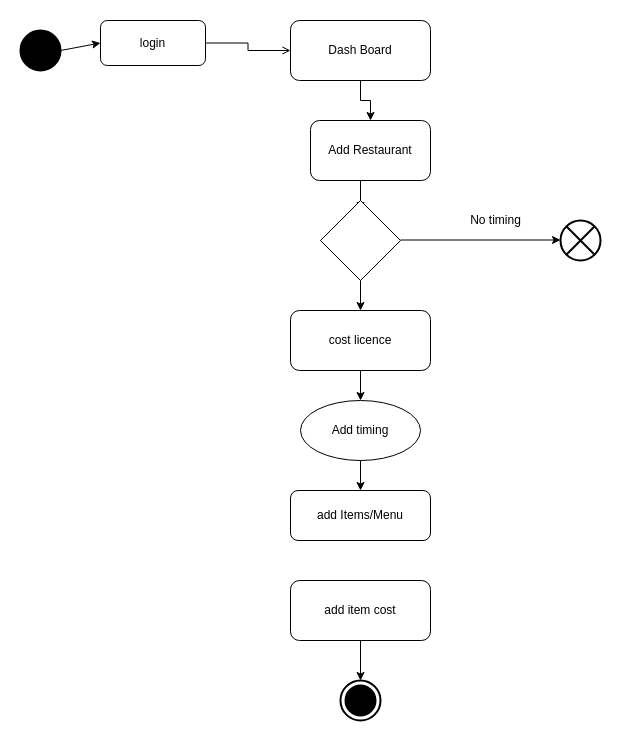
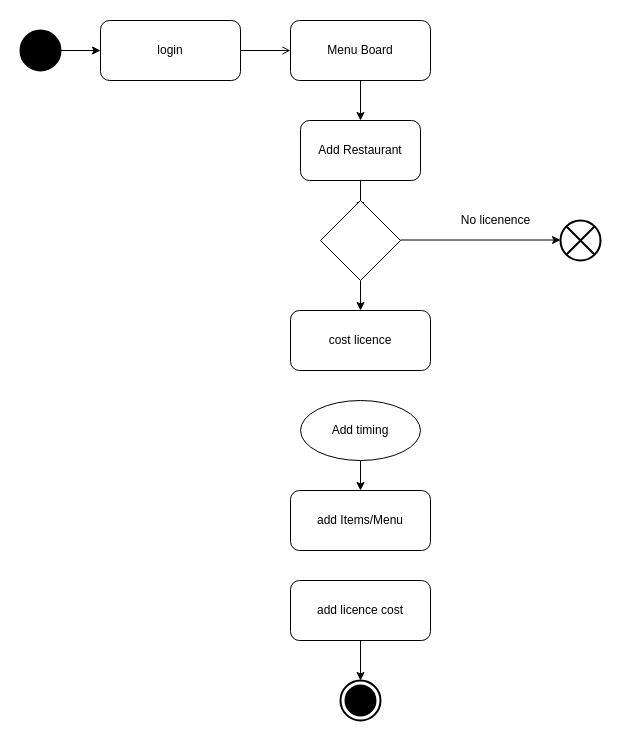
node "login": size 105x45 -> 140x60
node "Dash Board": label "Dash Board" -> "Menu Board"
node "Add Restaurant": moved (371, 151) -> (361, 151)
node "No timing": label "No timing" -> "No licenence"
edge "cost licence" -> "Add timing": removed
node "add Items/Menu": size 140x50 -> 140x60
node "add item cost": label "add item cost" -> "add licence cost"
